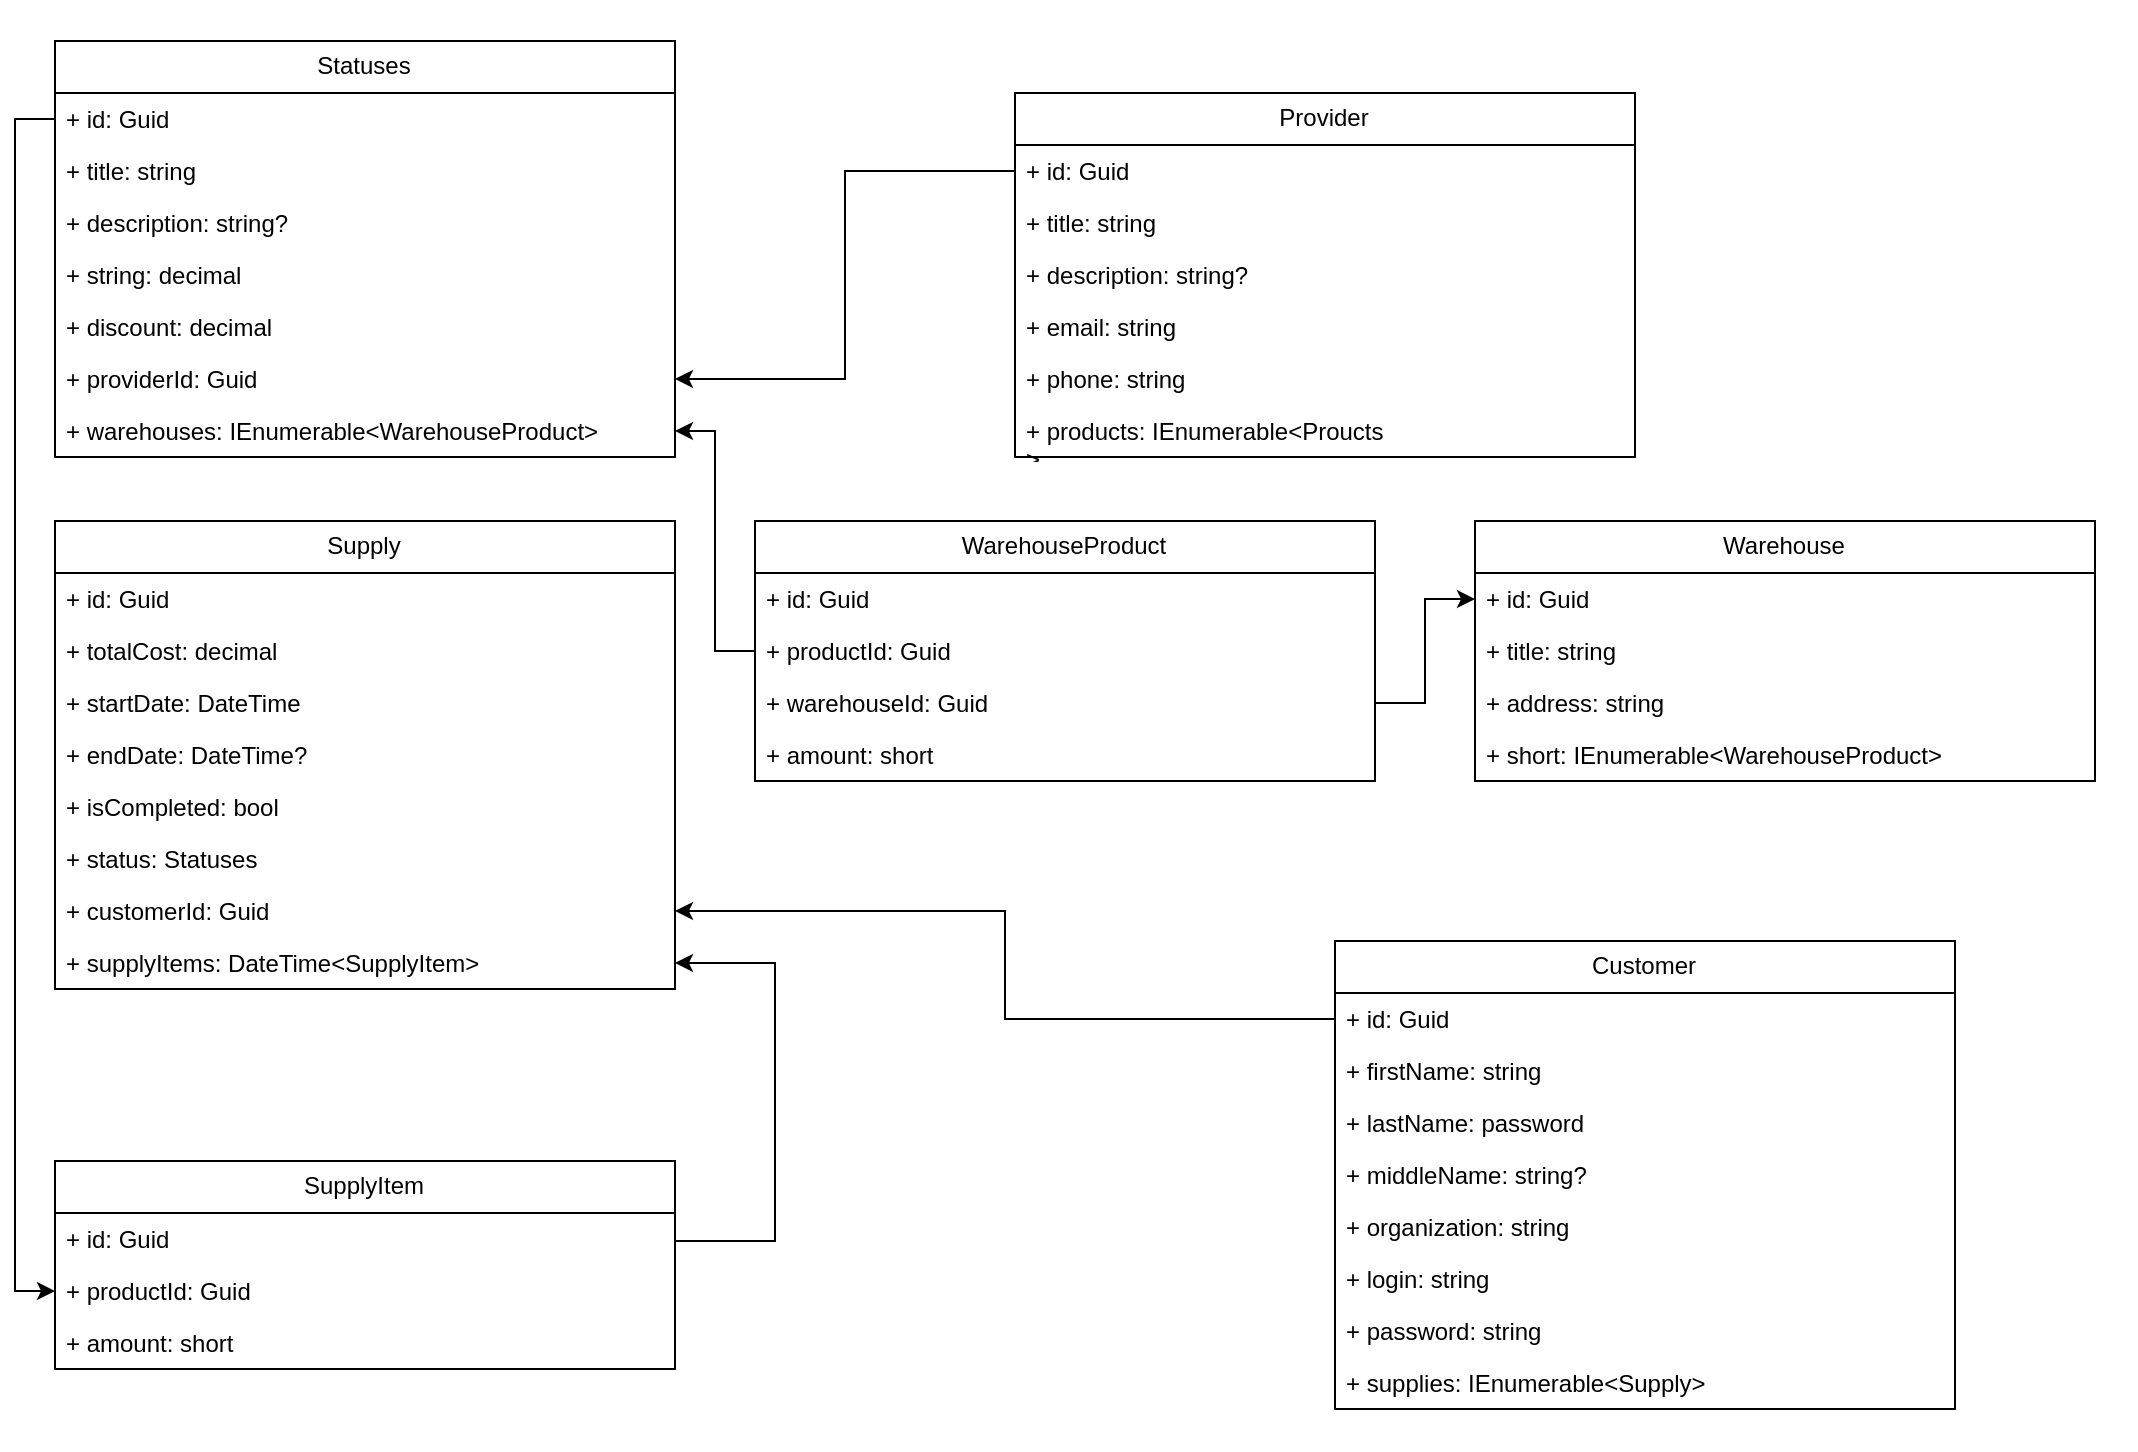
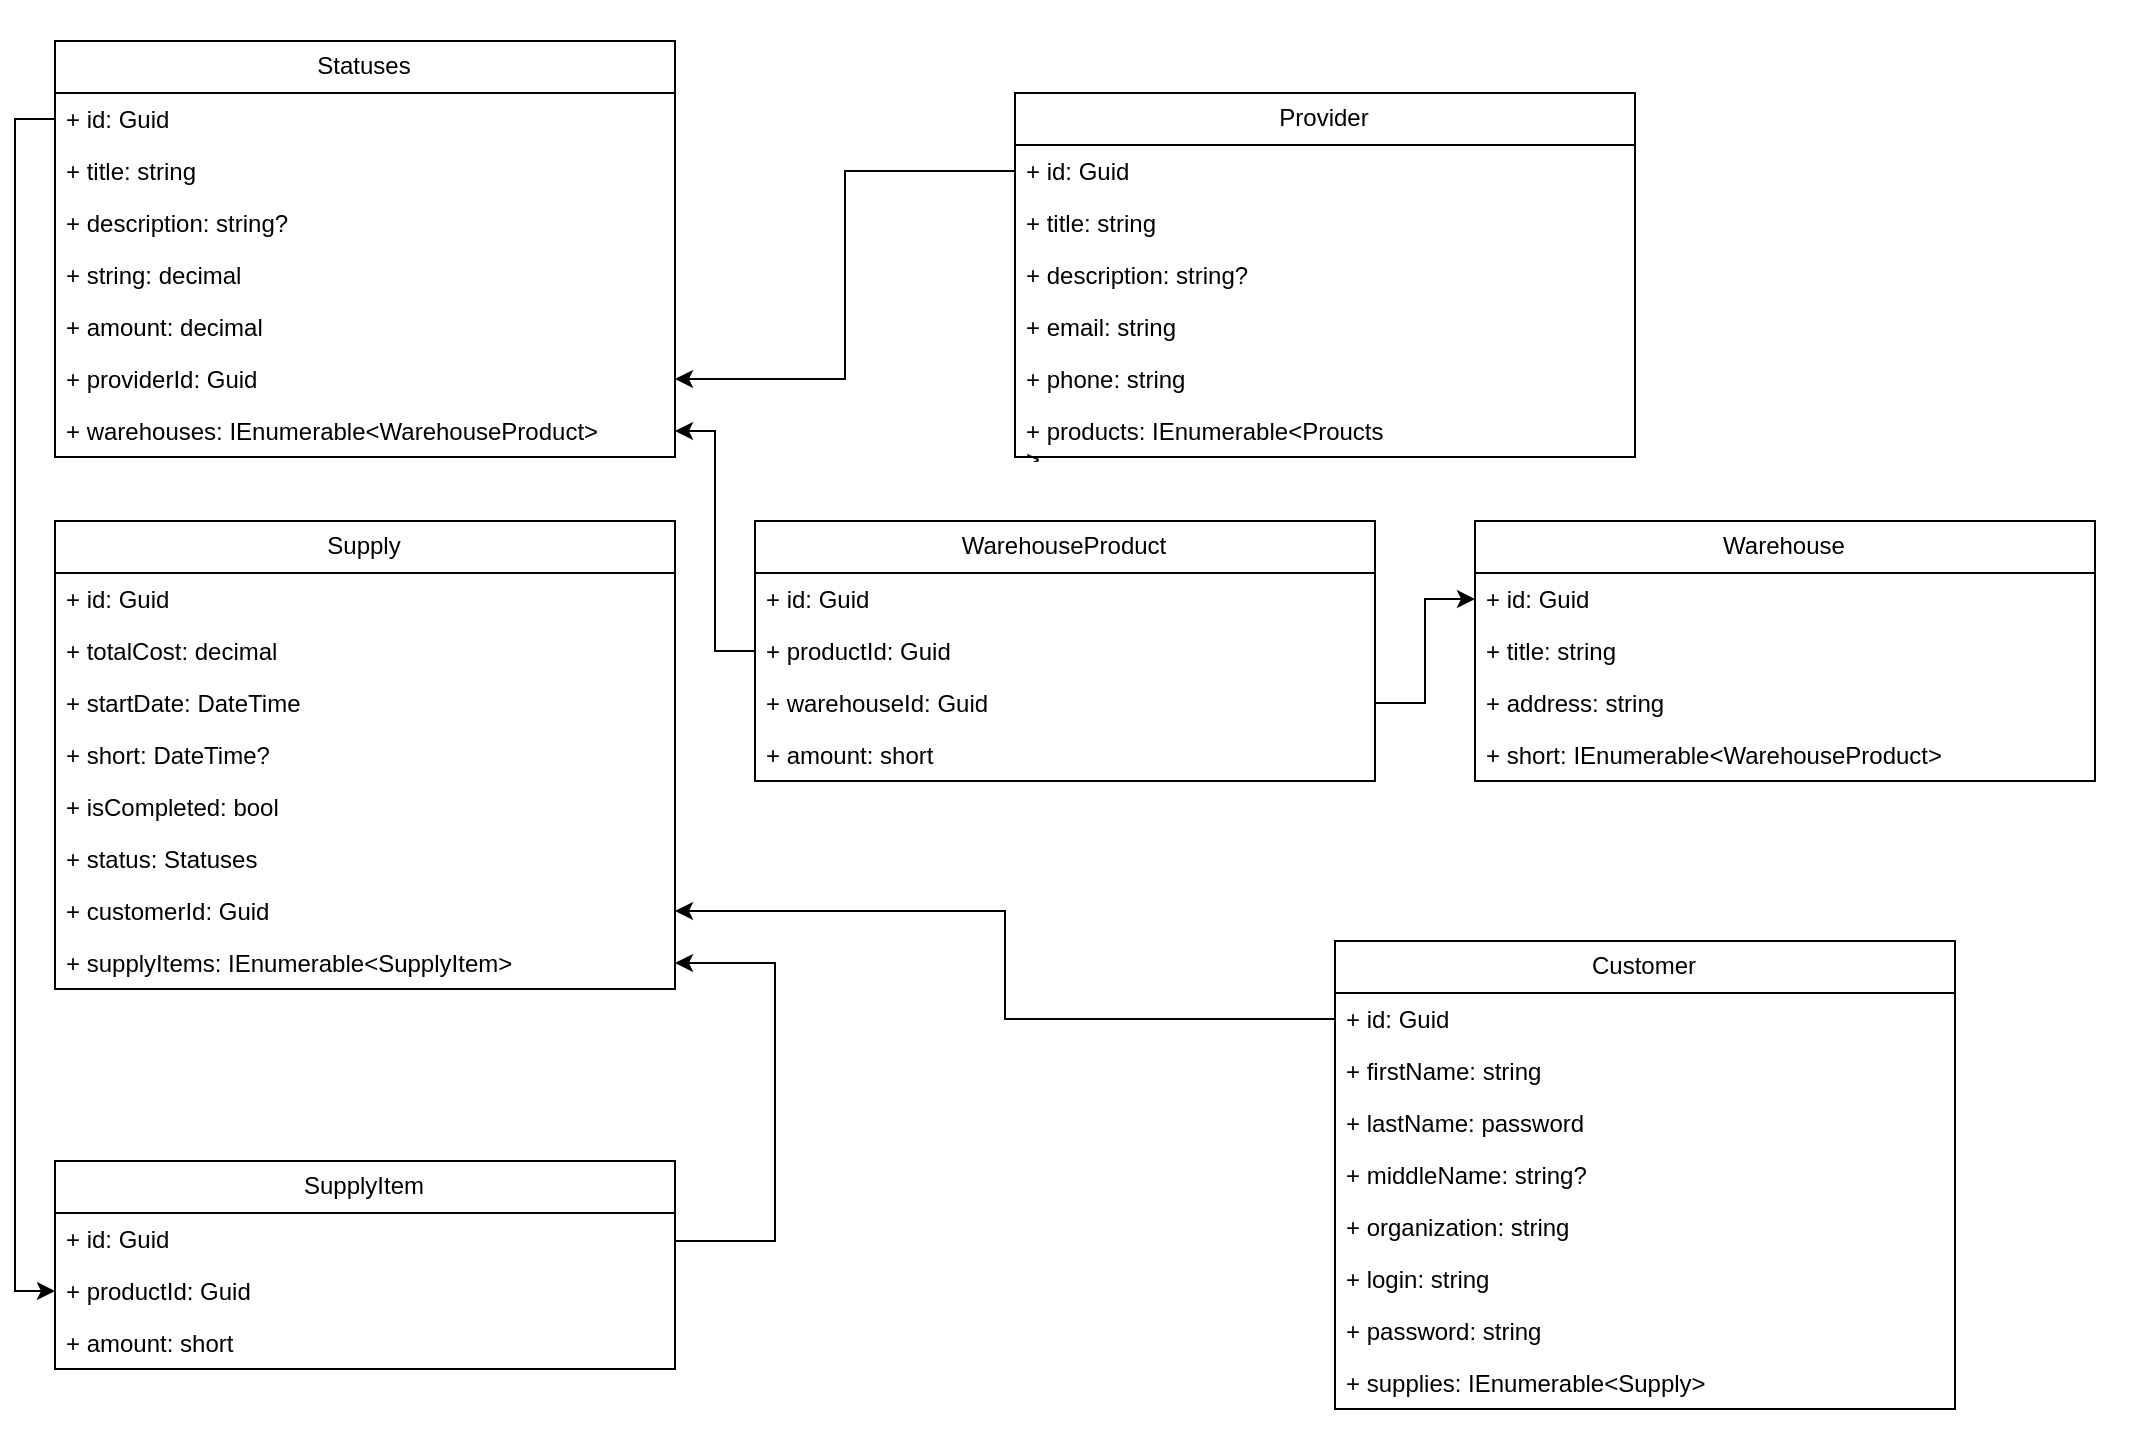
node "+ discount: decimal": label "+ discount: decimal" -> "+ amount: decimal"
node "+ endDate: DateTime?": label "+ endDate: DateTime?" -> "+ short: DateTime?"
node "+ supplyItems: DateTime<SupplyItem>": label "+ supplyItems: DateTime<SupplyItem>" -> "+ supplyItems: IEnumerable<SupplyItem>"
